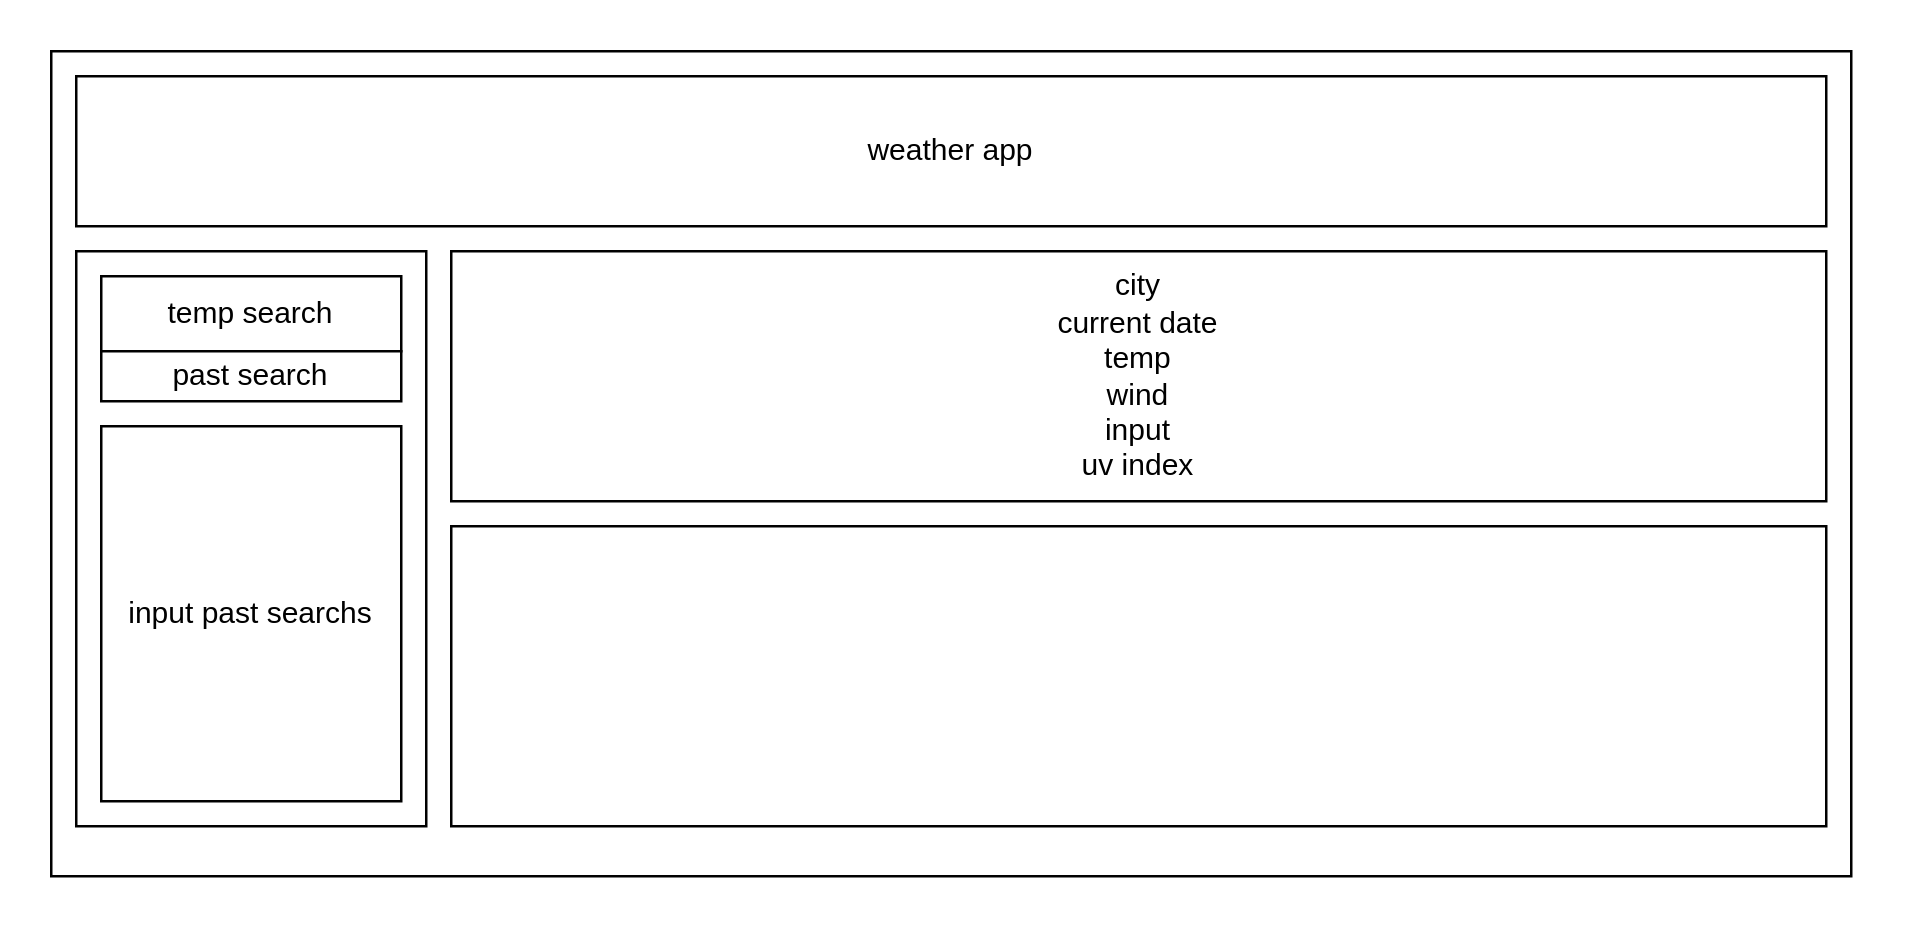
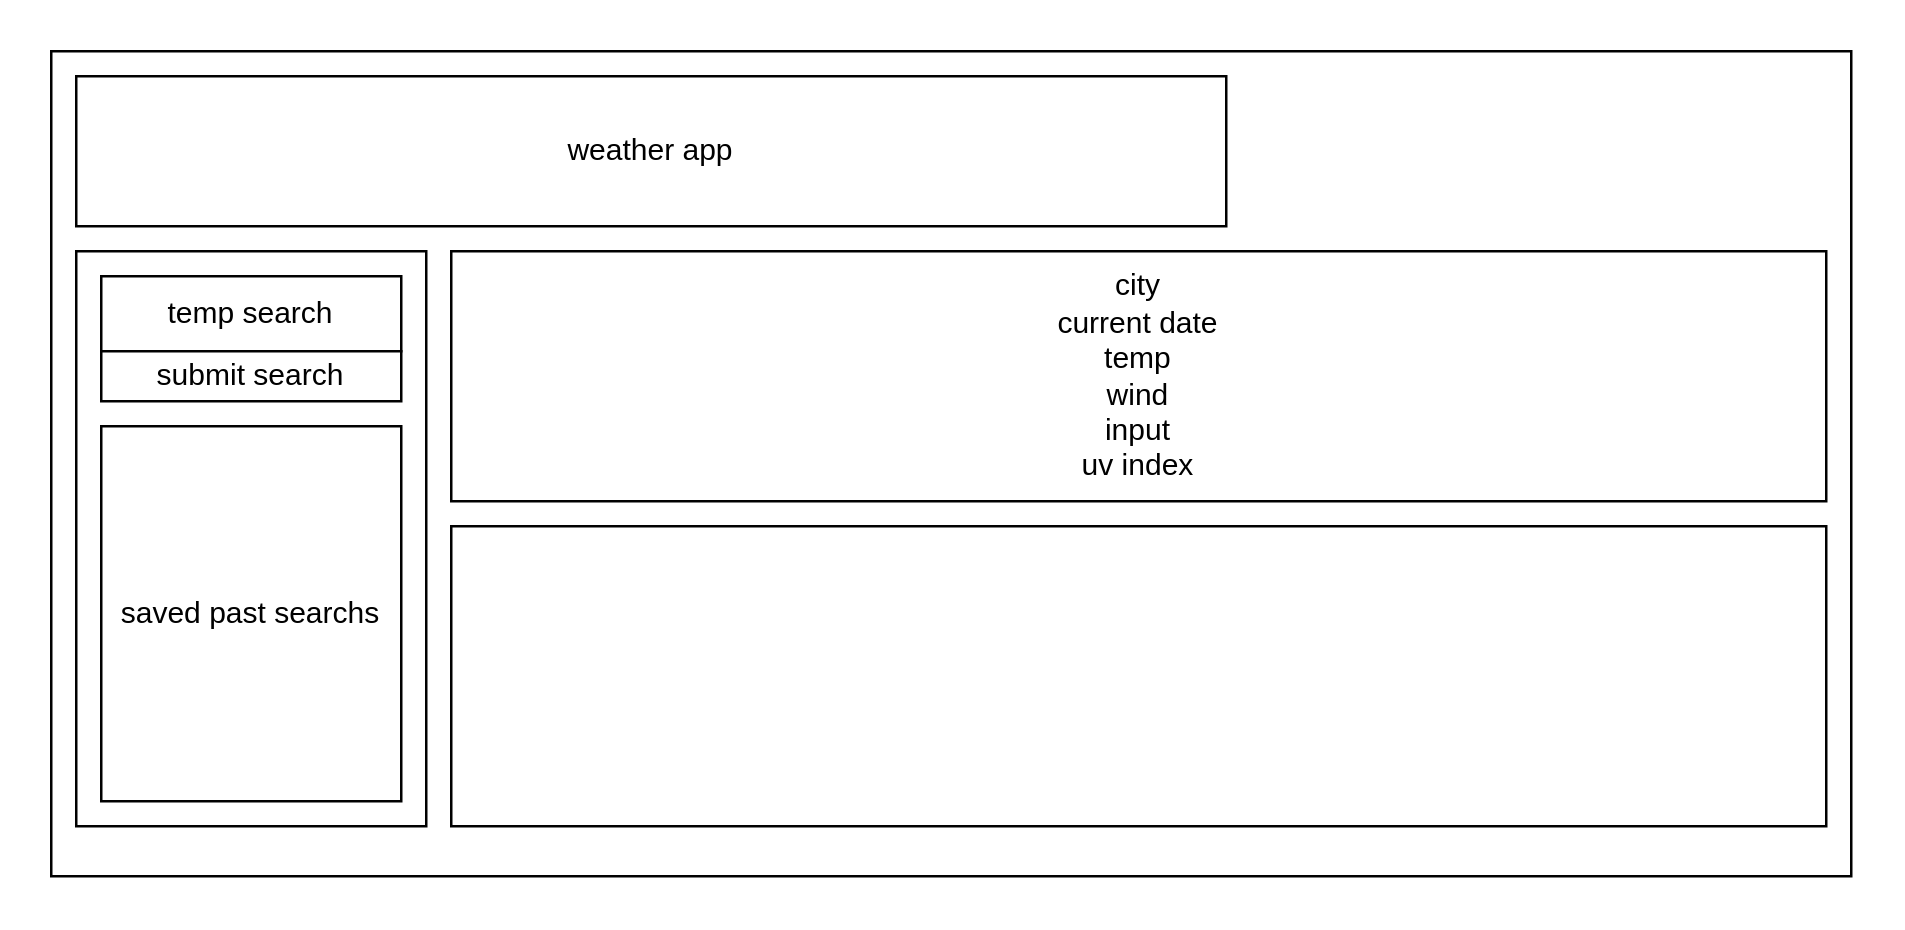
node "weather app": size 1750x150 -> 1150x150
node "past search": label "past search" -> "submit search"
node "input past searchs": label "input past searchs" -> "saved past searchs"
